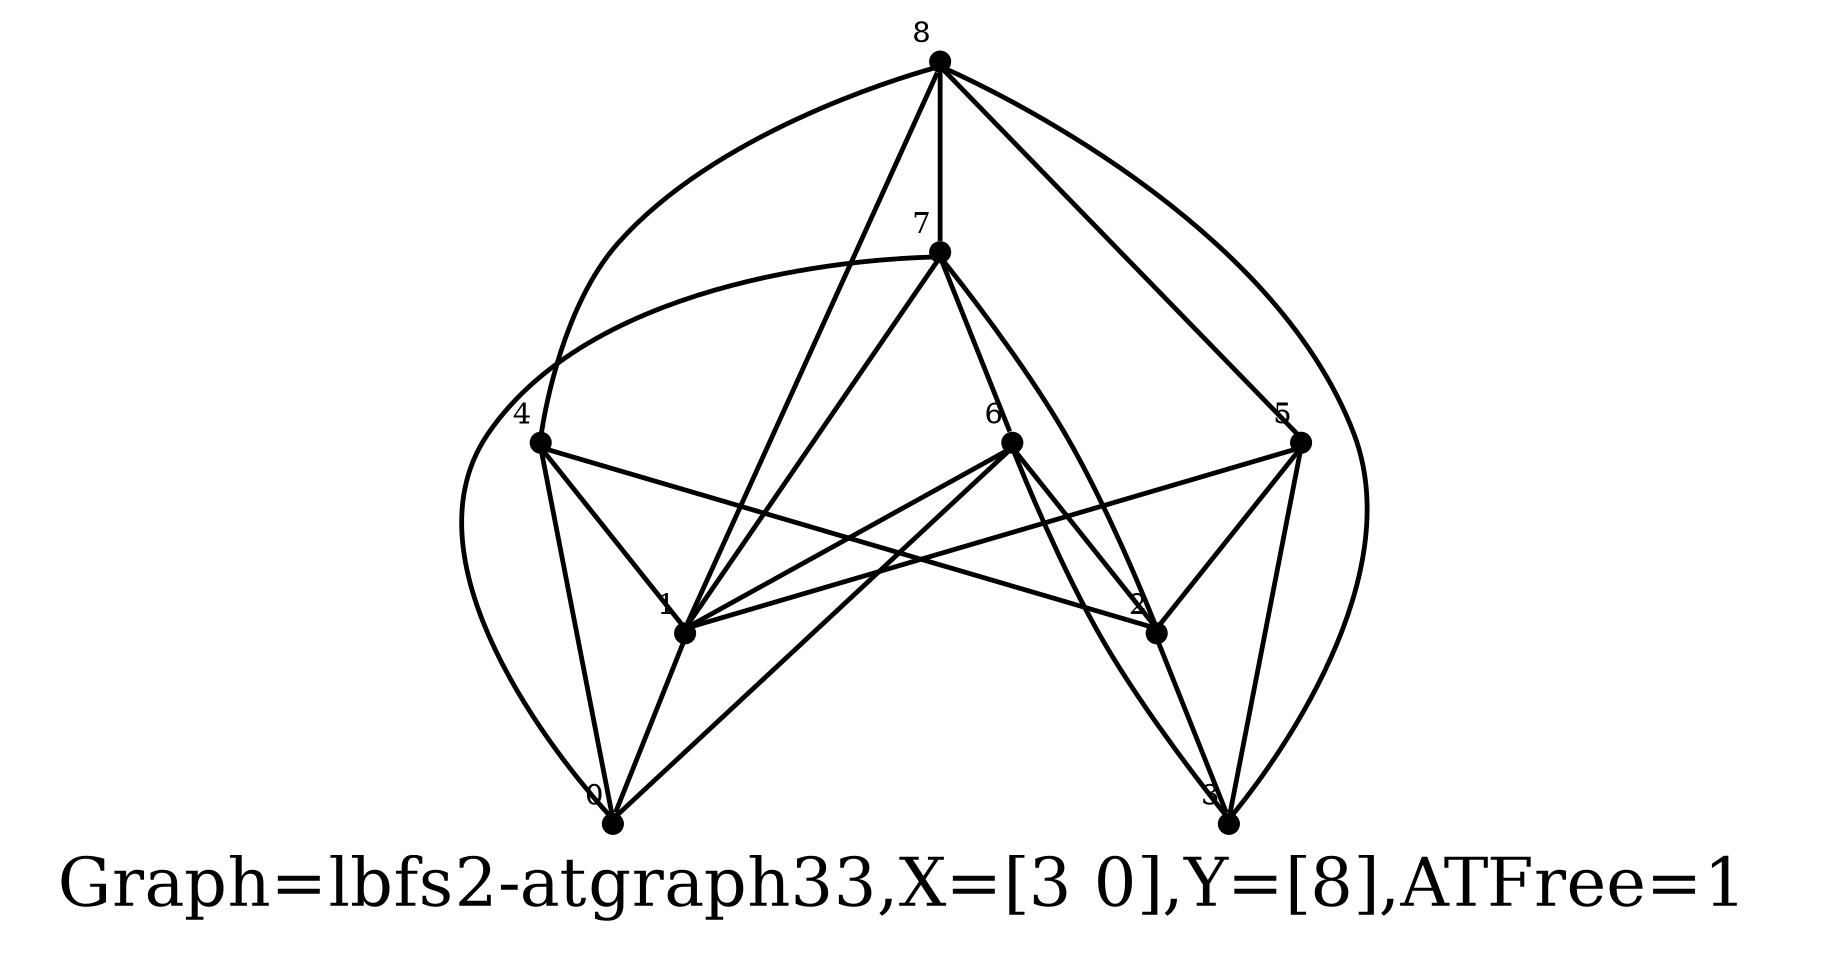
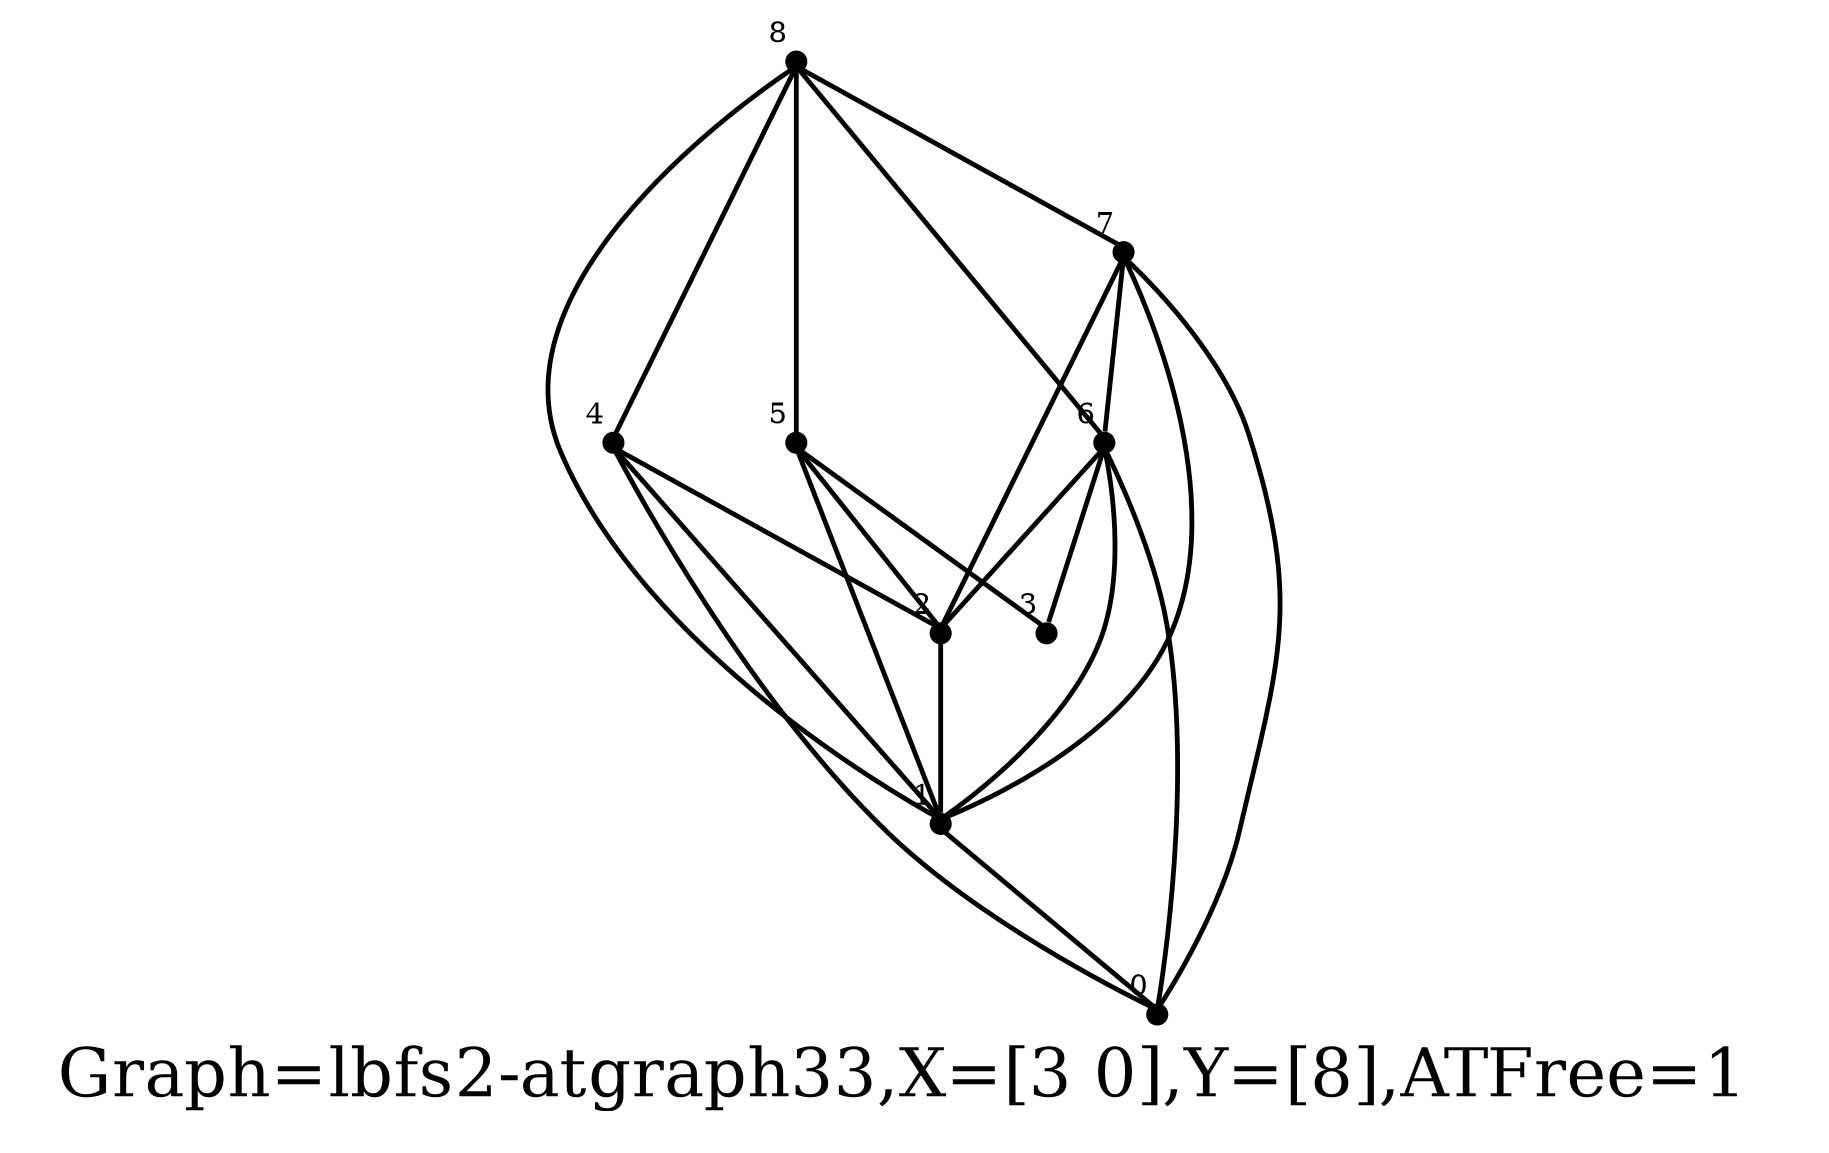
edge "8" -- "3": now "8" -- "6"
edge "2" -- "3": now "2" -- "1"
